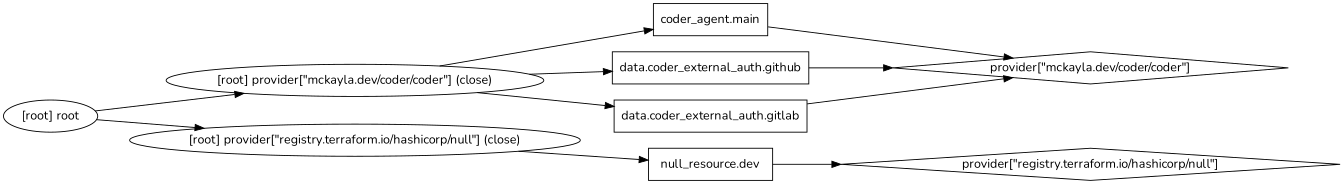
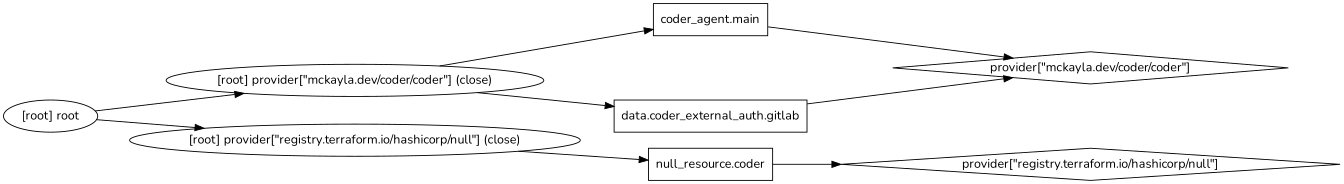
node "data.coder_external_auth.github": removed
node "null_resource.dev": label "null_resource.dev" -> "null_resource.coder"
